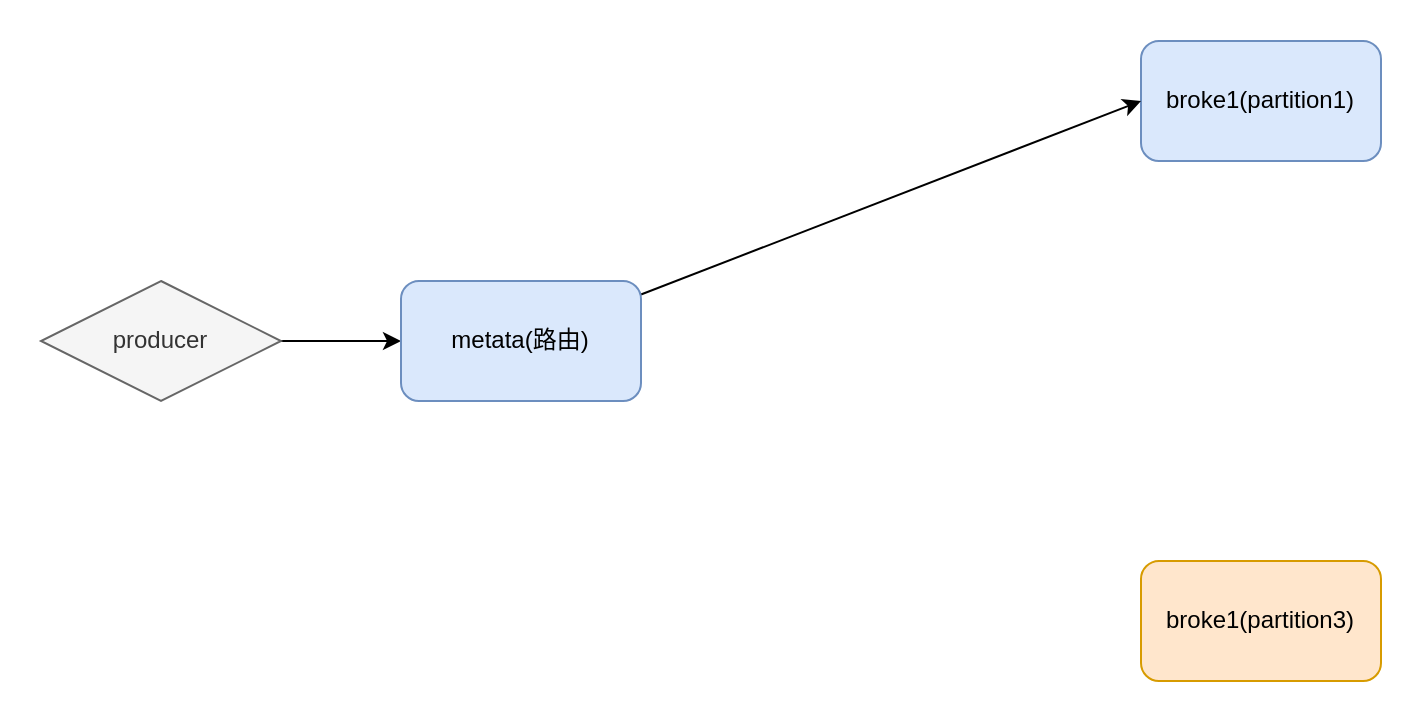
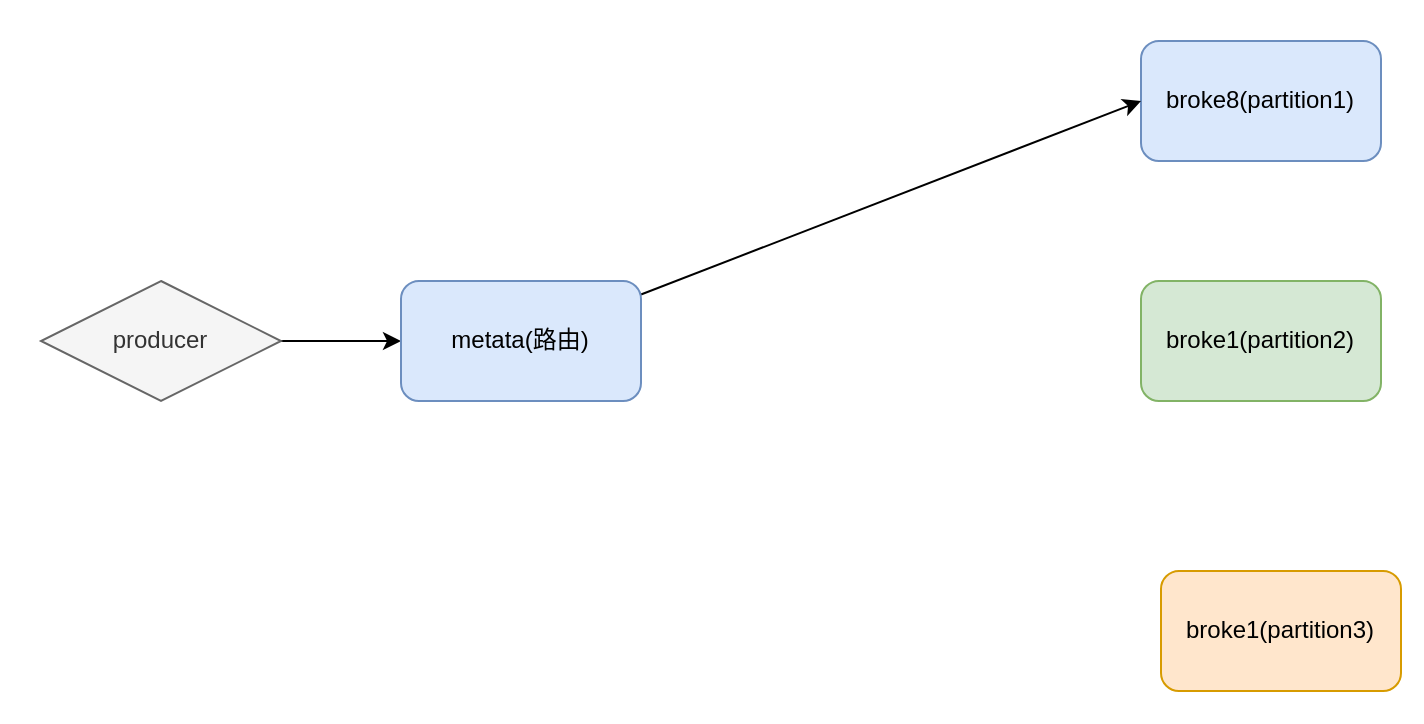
node "broke1(partition1)": label "broke1(partition1)" -> "broke8(partition1)"
node "broke1(partition2)": added
node "broke1(partition3)": moved (1261, 621) -> (1281, 631)
